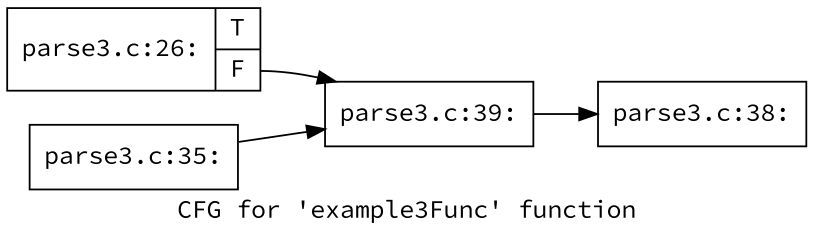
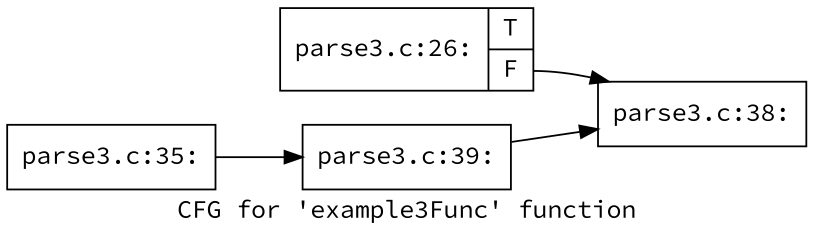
edge "parse3.c:26:" -> "parse3.c:39:": now "parse3.c:26:" -> "parse3.c:38:"
